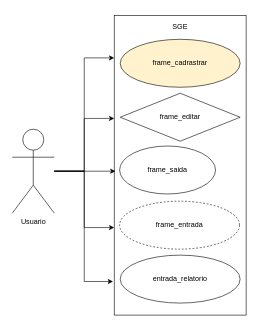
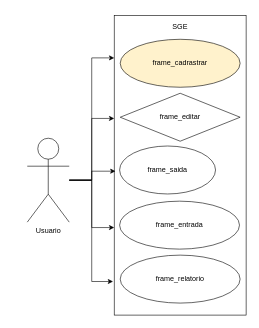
node "Usuario": moved (33, 171) -> (48, 180)
node "frame_entrada": style dashed -> solid
node "entrada_relatorio": label "entrada_relatorio" -> "frame_relatorio"
